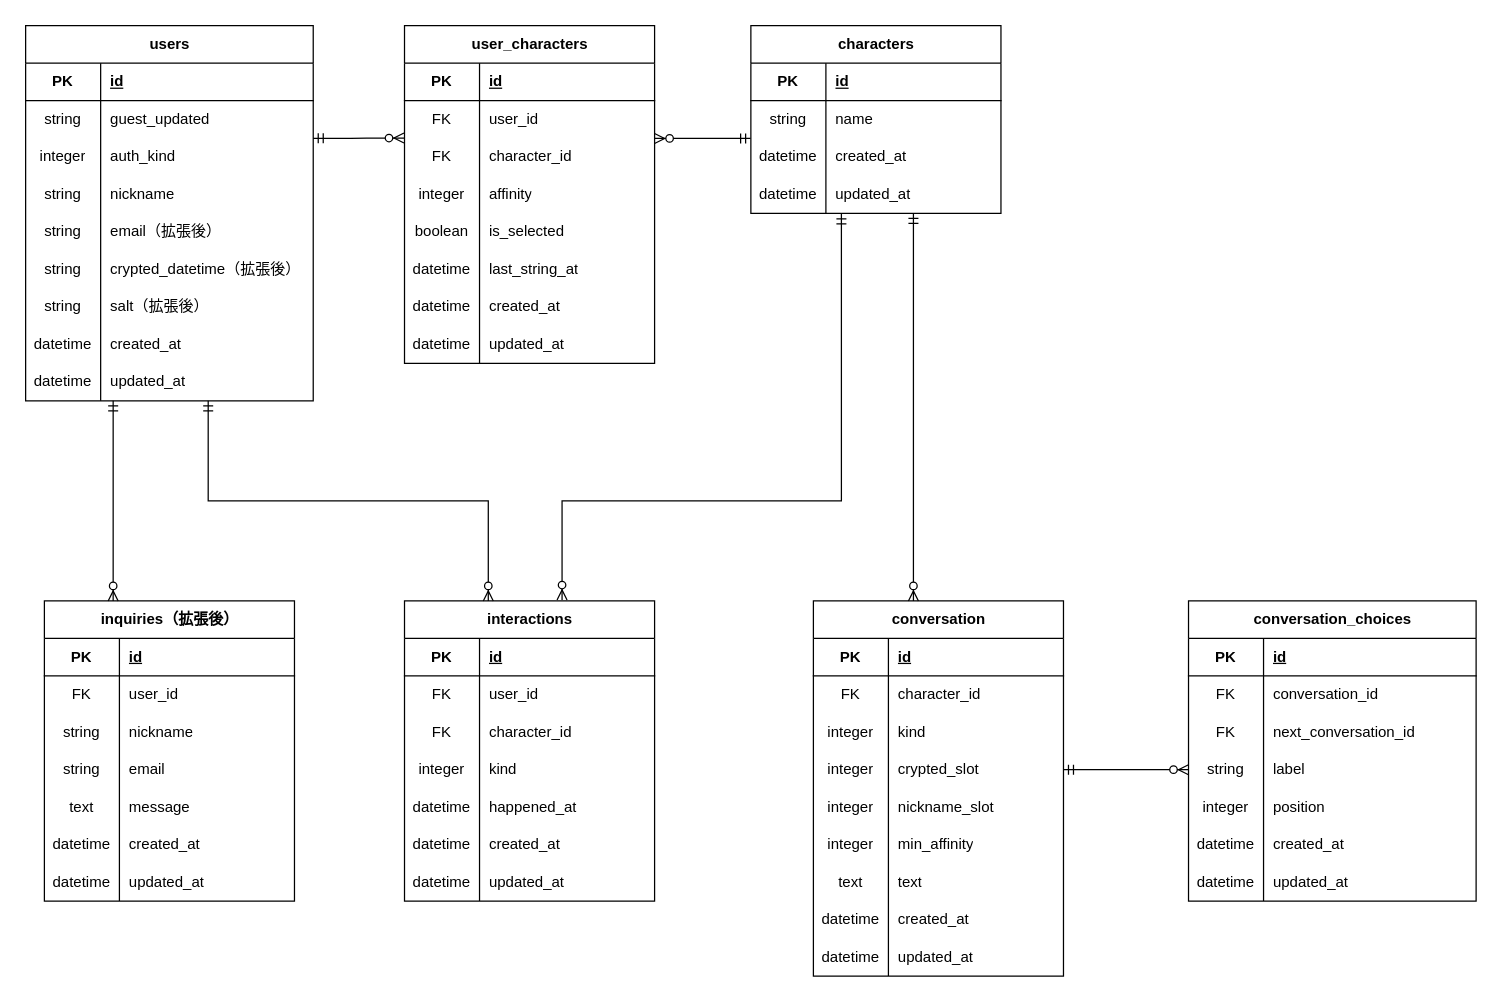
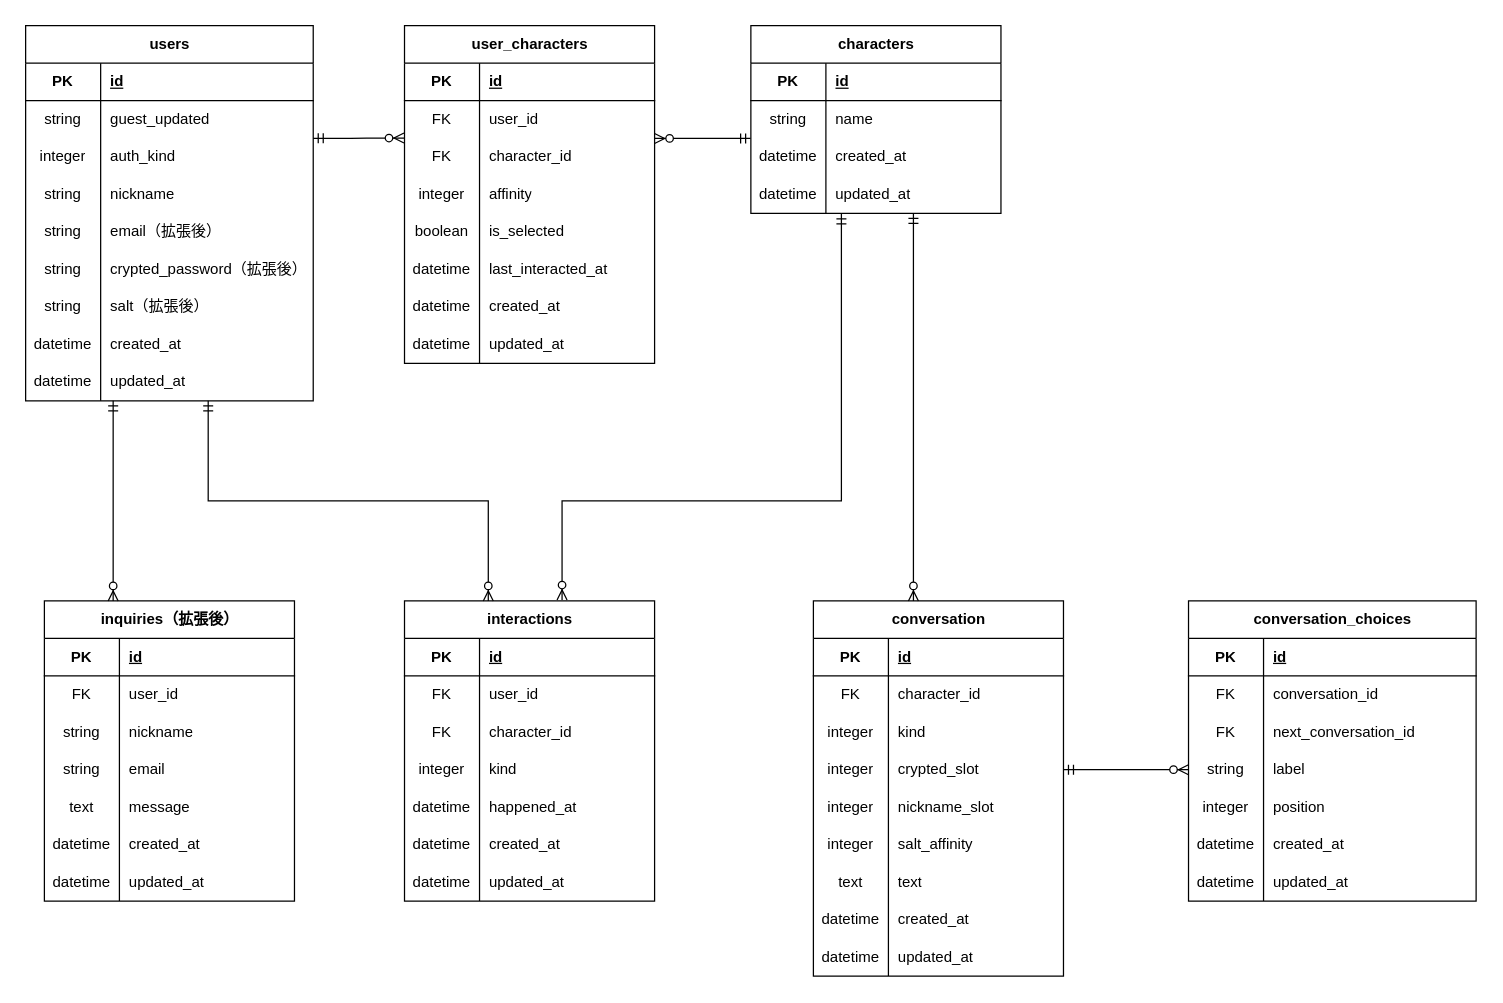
node "crypted_datetime（拡張後）": label "crypted_datetime（拡張後）" -> "crypted_password（拡張後）"
node "last_string_at": label "last_string_at" -> "last_interacted_at"
node "min_affinity": label "min_affinity" -> "salt_affinity"
